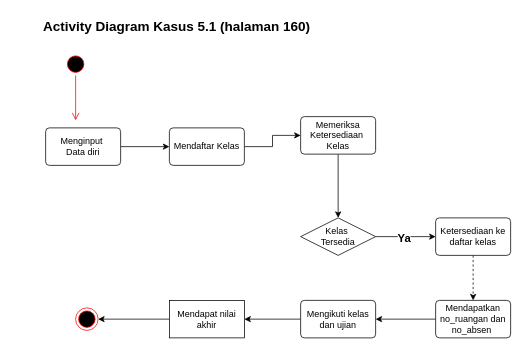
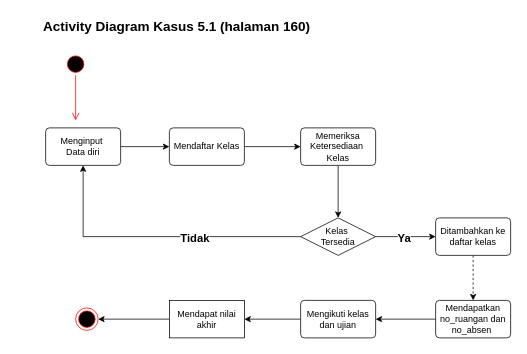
node "Memeriksa Ketersediaan Kelas": moved (338, 135) -> (338, 147)
edge "Kelas Tersedia" -> "Menginput Data diri": added, label "Tidak"
node "Ketersediaan ke daftar kelas": label "Ketersediaan ke daftar kelas" -> "Ditambahkan ke daftar kelas"
